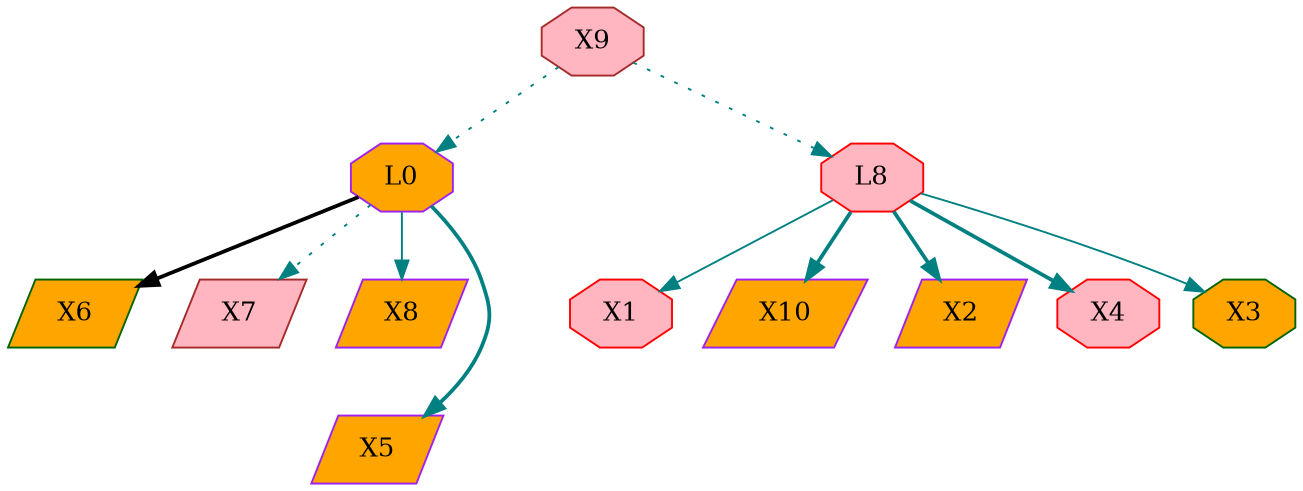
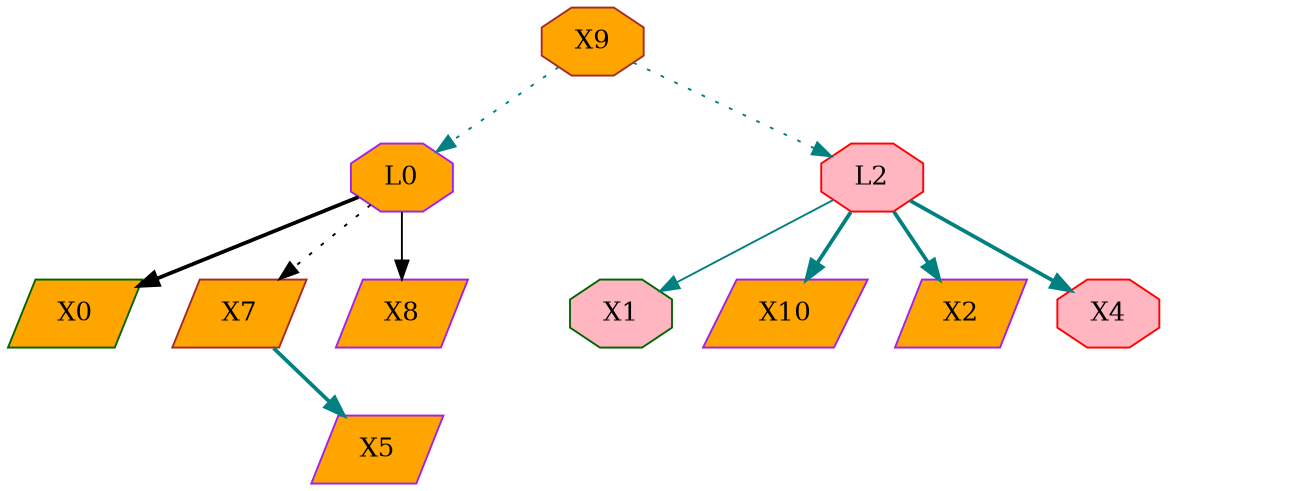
node "X9": fillcolor lightpink -> orange
node "L8": label "L8" -> "L2"
edge "L0" -> "X7": color teal -> black
edge "L0" -> "X8": color teal -> black
edge "L0" -> "X5": now "X7" -> "X5"
node "X6": label "X6" -> "X0"
node "X7": fillcolor lightpink -> orange
node "X1": color red -> darkgreen
node "X3": removed
